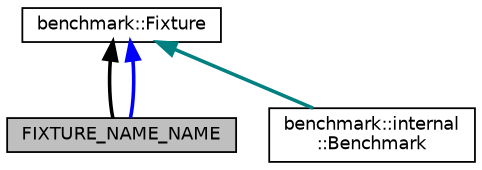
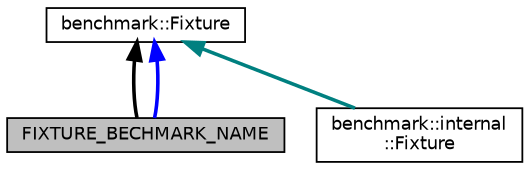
node "FIXTURE_NAME_NAME": label "FIXTURE_NAME_NAME" -> "FIXTURE_BECHMARK_NAME"
node "benchmark::internal ::Benchmark": label "benchmark::internal ::Benchmark" -> "benchmark::internal ::Fixture"
